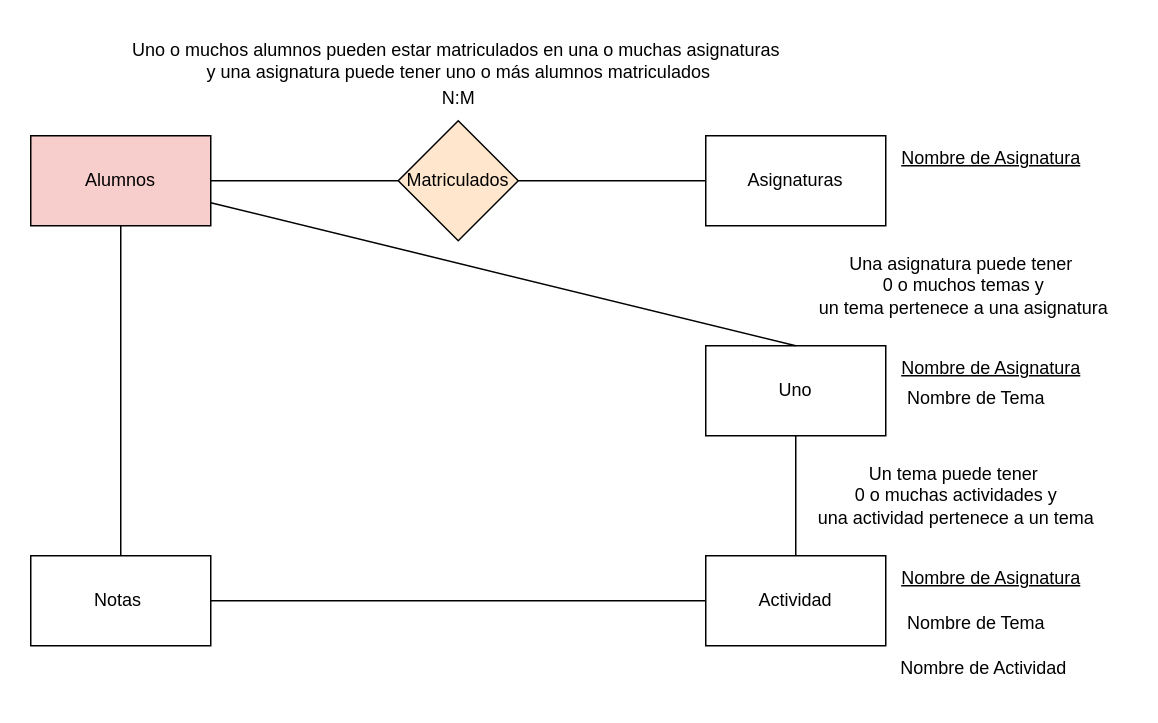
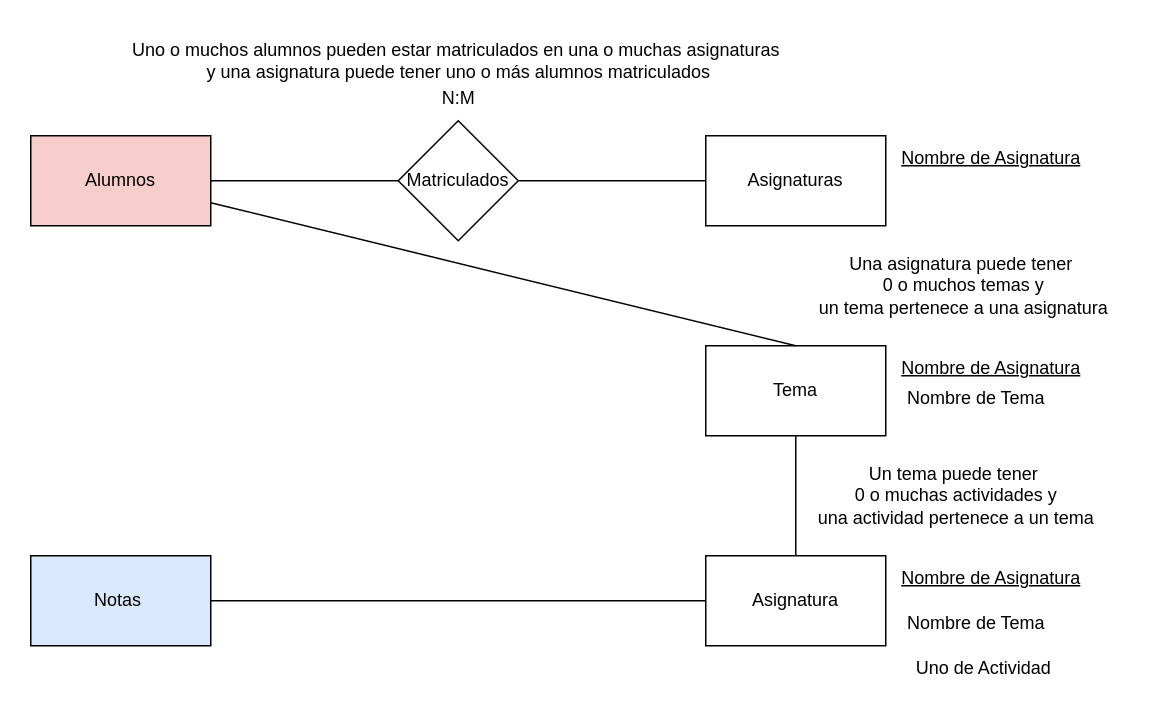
node "Matriculados": fillcolor #ffe6cc -> #ffffff
edge "Alumnos" -- "Notas": removed
node "Uno": label "Uno" -> "Tema"
node "Notas": fillcolor #ffffff -> #dae8fc
node "Actividad": label "Actividad" -> "Asignatura"
node "Nombre de Actividad": label "Nombre de Actividad" -> "Uno de Actividad"
